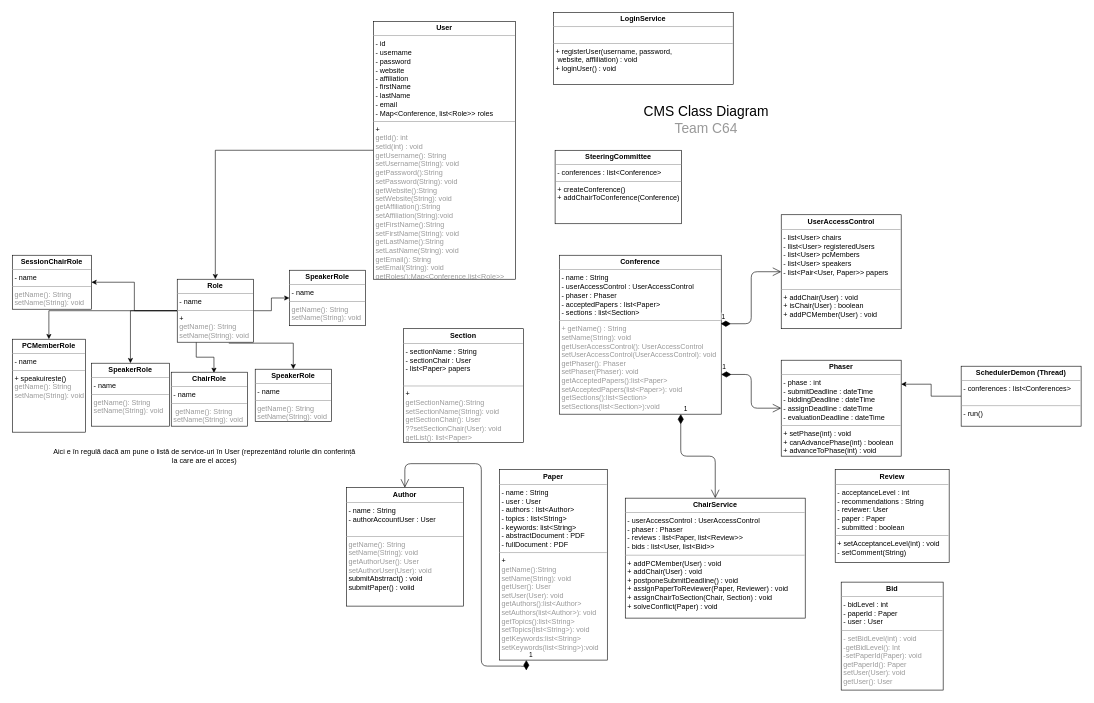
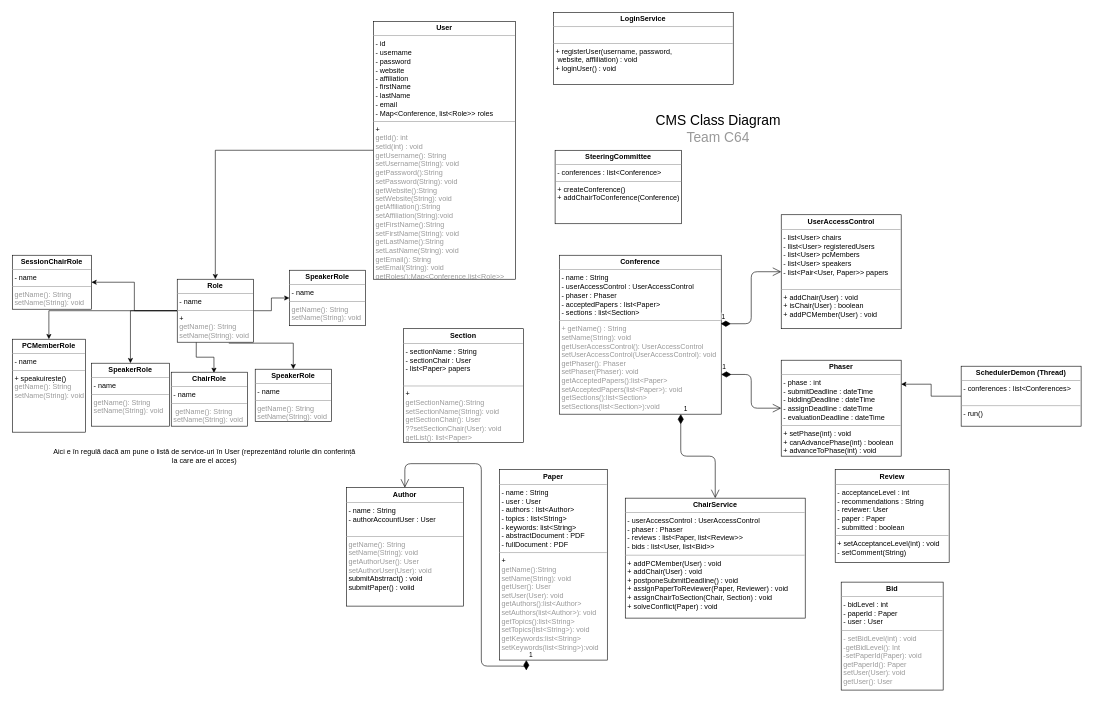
node "CMS Class Diagram Team C64": moved (707, 120) -> (719, 129)
